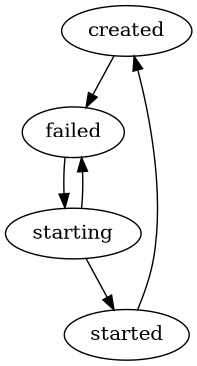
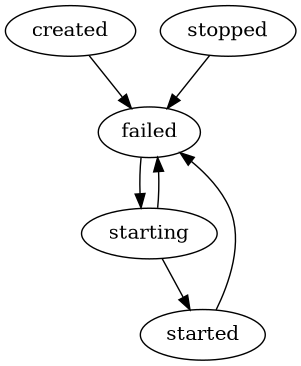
node "stopped": added
edge "started" -> "created": now "started" -> "failed"
